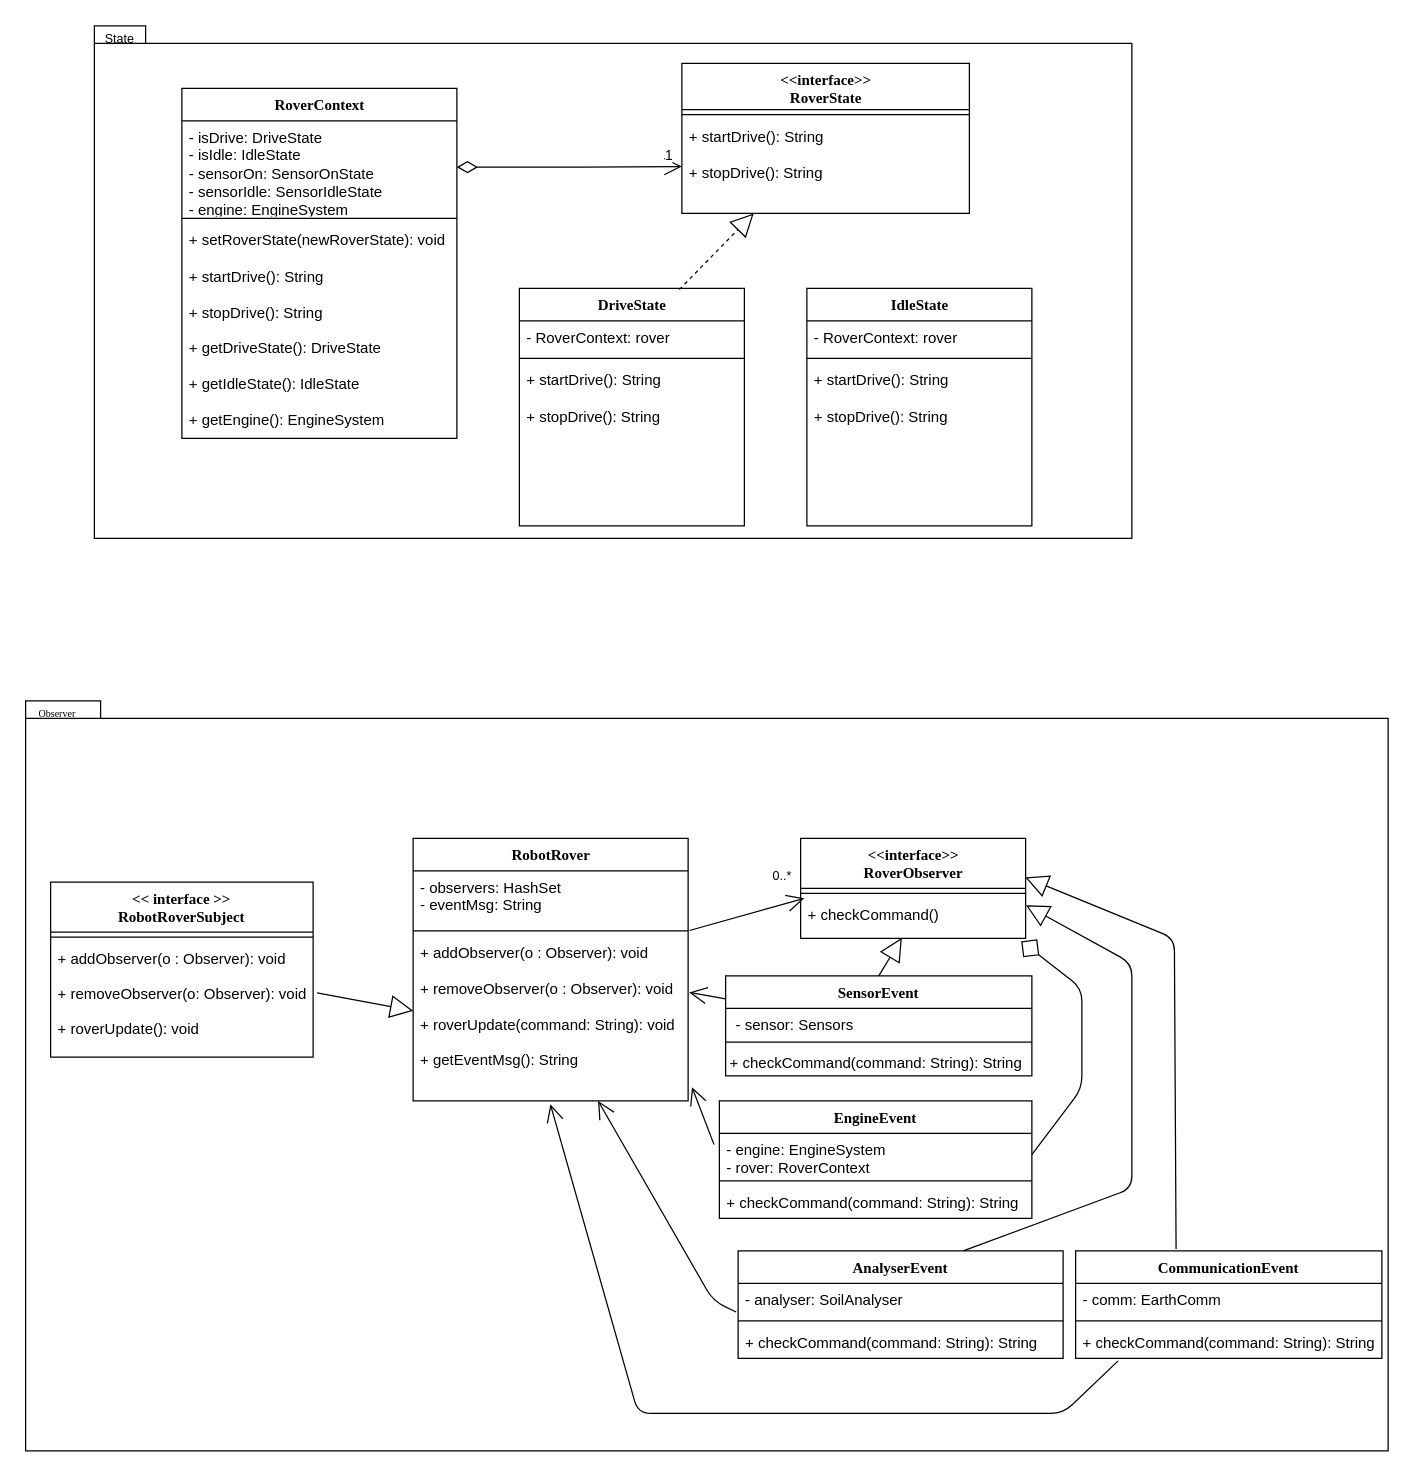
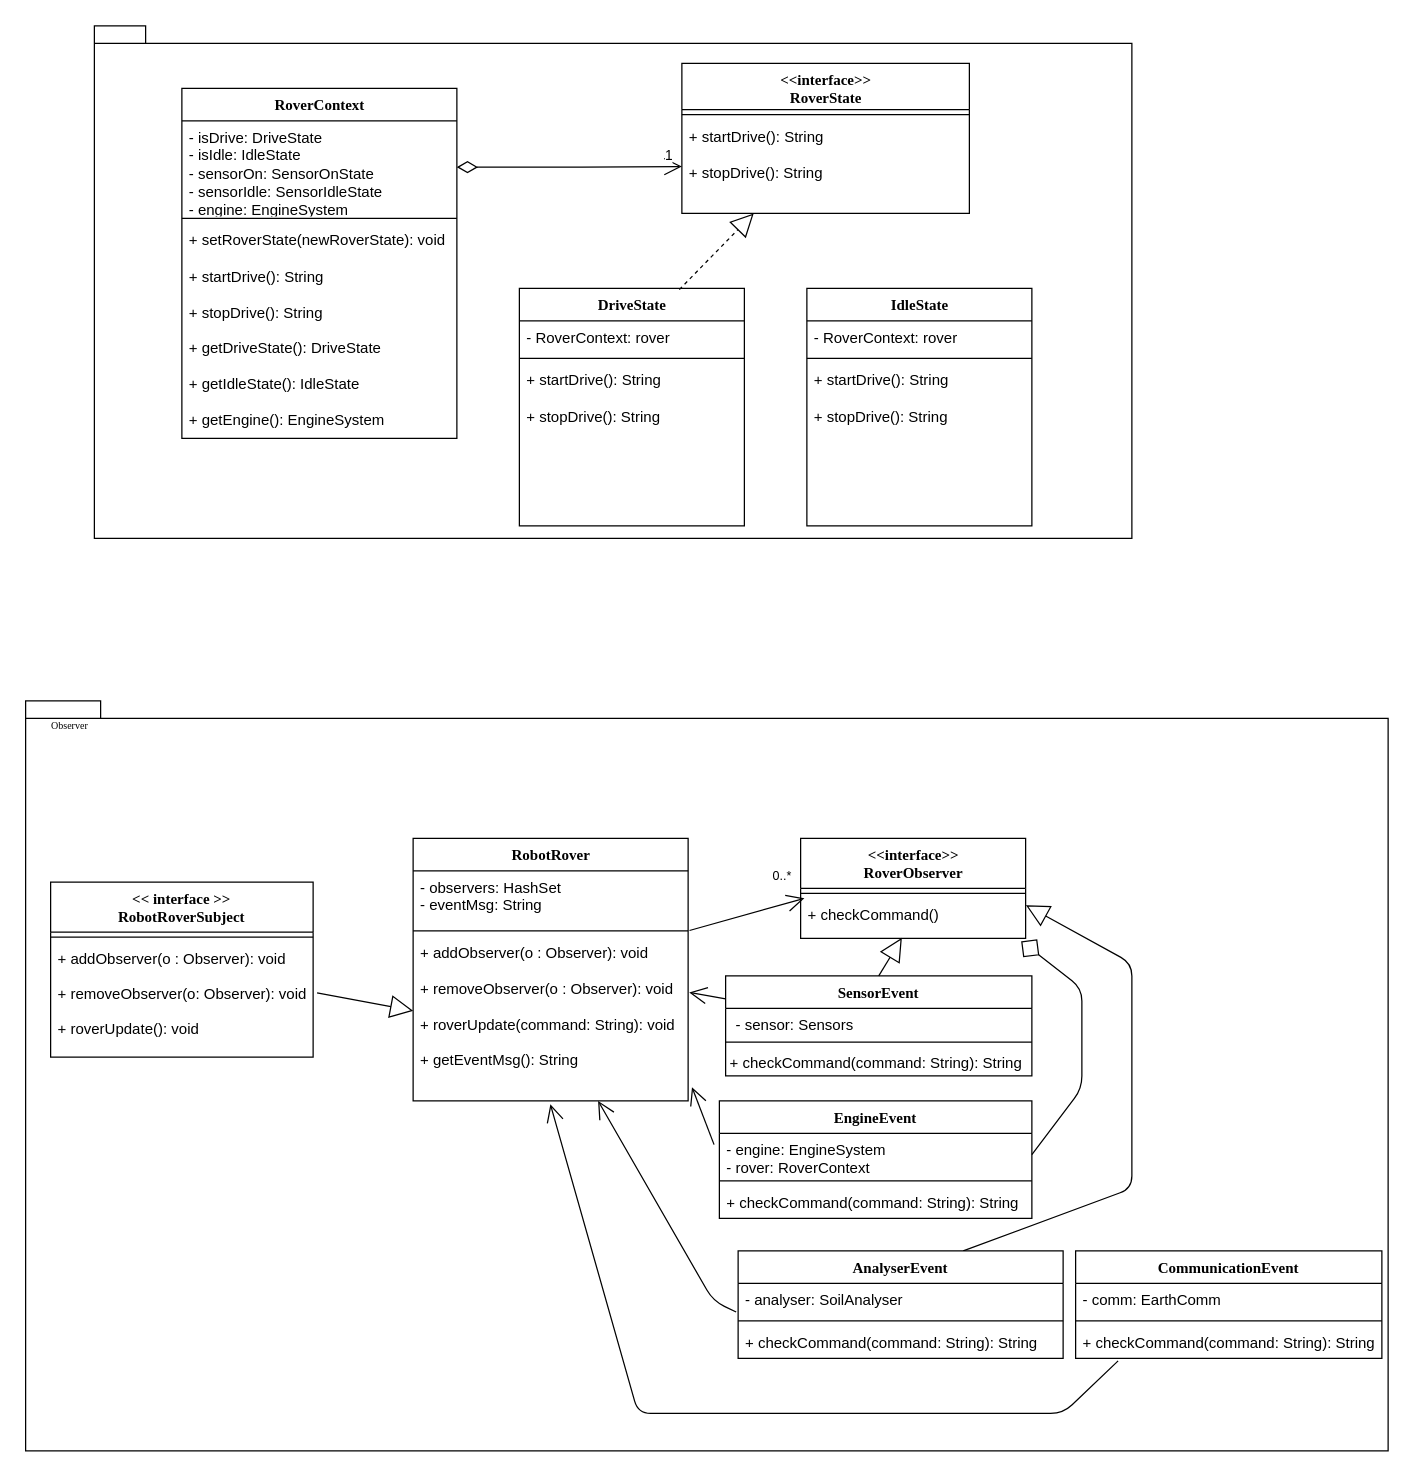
node "State": removed
node "Observer": moved (57, 713) -> (69, 726)
edge "CommunicationEvent" -> "<<interface>> RoverObserver": removed
